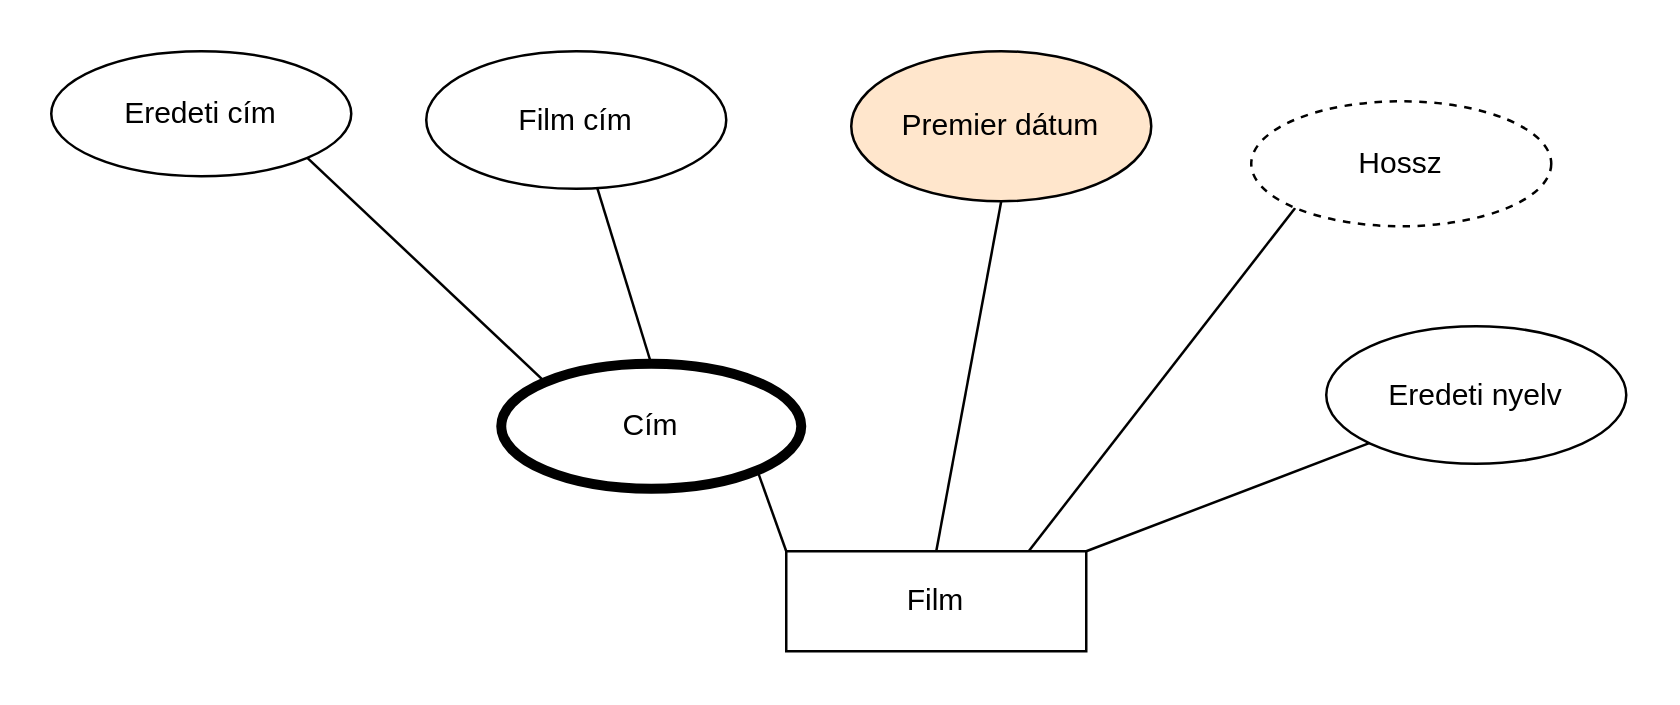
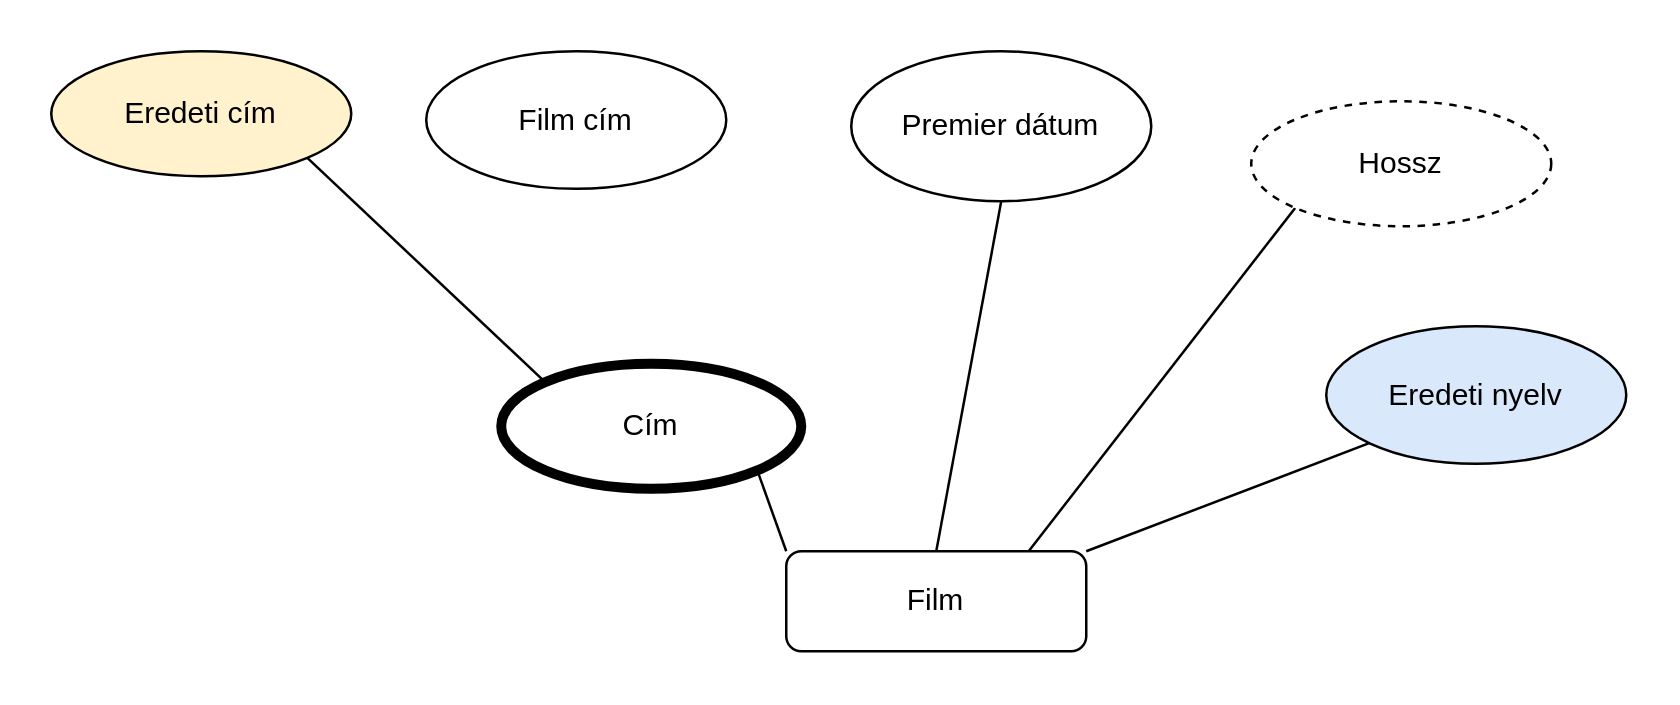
node "Eredeti cím": fillcolor #ffffff -> #fff2cc
node "Premier dátum": fillcolor #ffe6cc -> #ffffff
edge "Film cím" -- "Cím": removed
node "Eredeti nyelv": fillcolor #ffffff -> #dae8fc
node "Film": shape rectangle -> rounded rectangle
